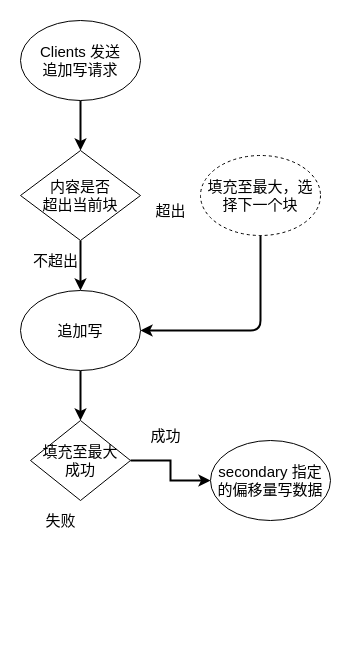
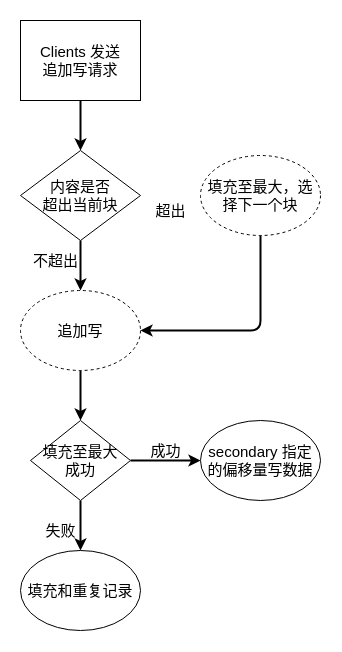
node "Clients 发送 追加写请求": shape ellipse -> rectangle
node "追加写": style solid -> dashed
node "成功": moved (166, 436) -> (166, 451)
node "secondary 指定的偏移量写数据": moved (271, 481) -> (261, 461)
node "失败": moved (61, 521) -> (61, 531)
edge "填充至最大 成功" -> "填充和重复记录": added
node "填充和重复记录": added
